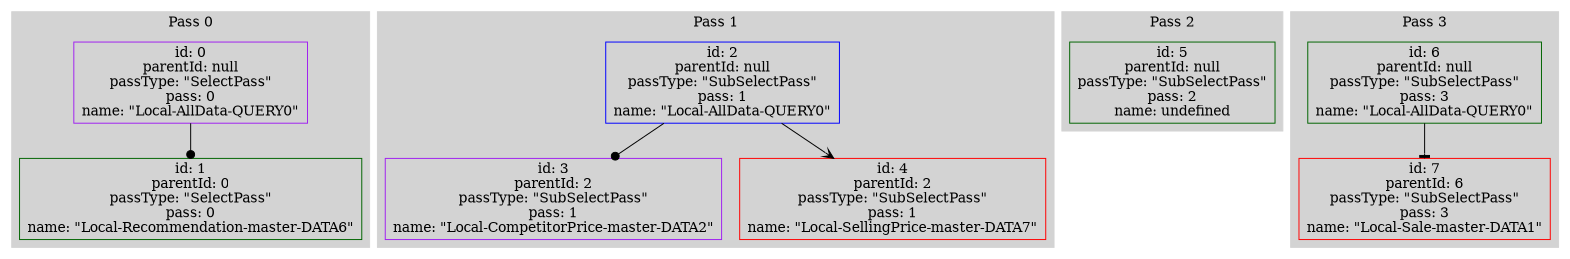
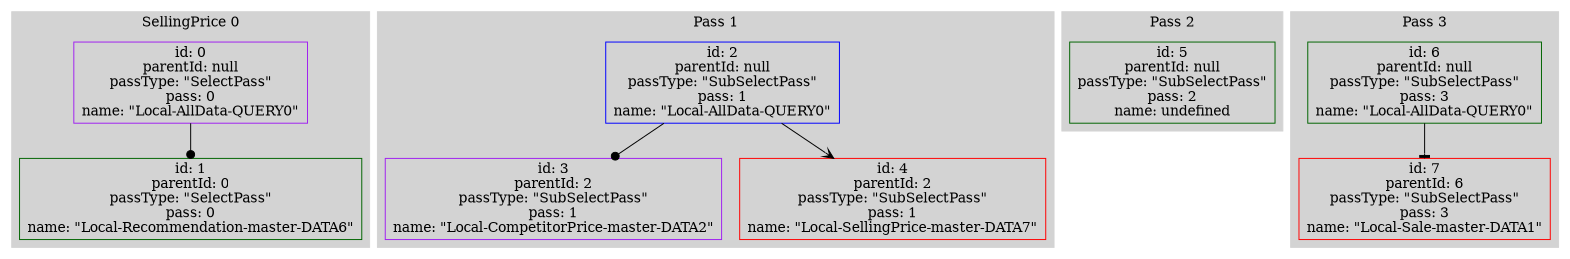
cluster "Pass 0": label "Pass 0" -> "SellingPrice 0"
